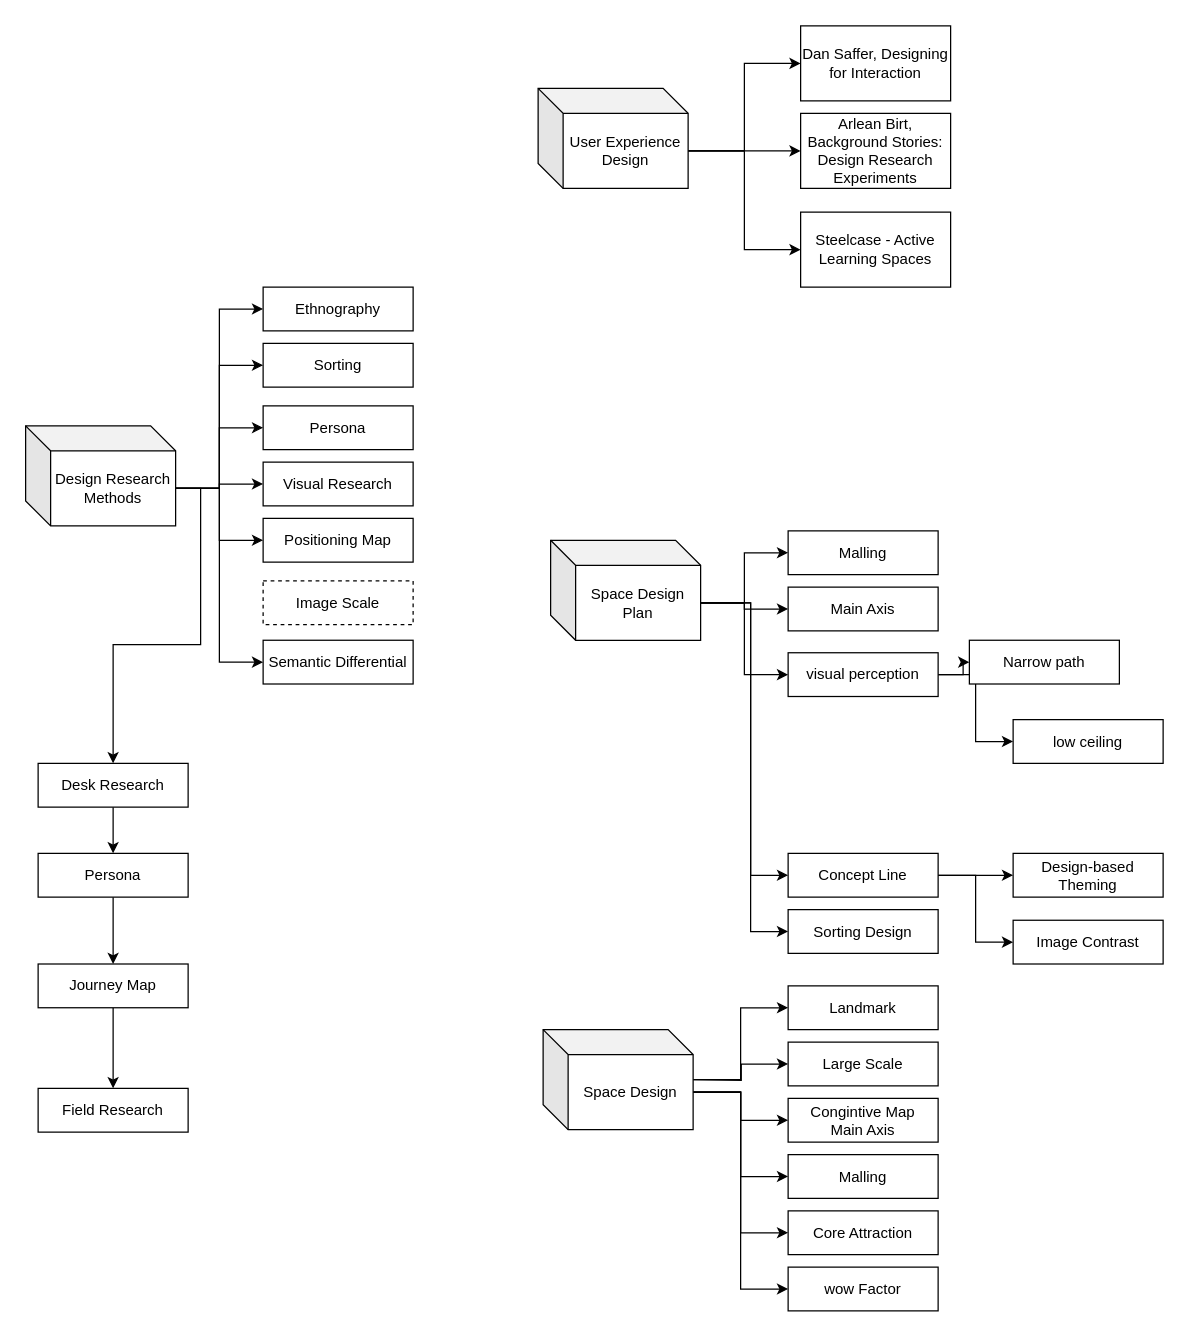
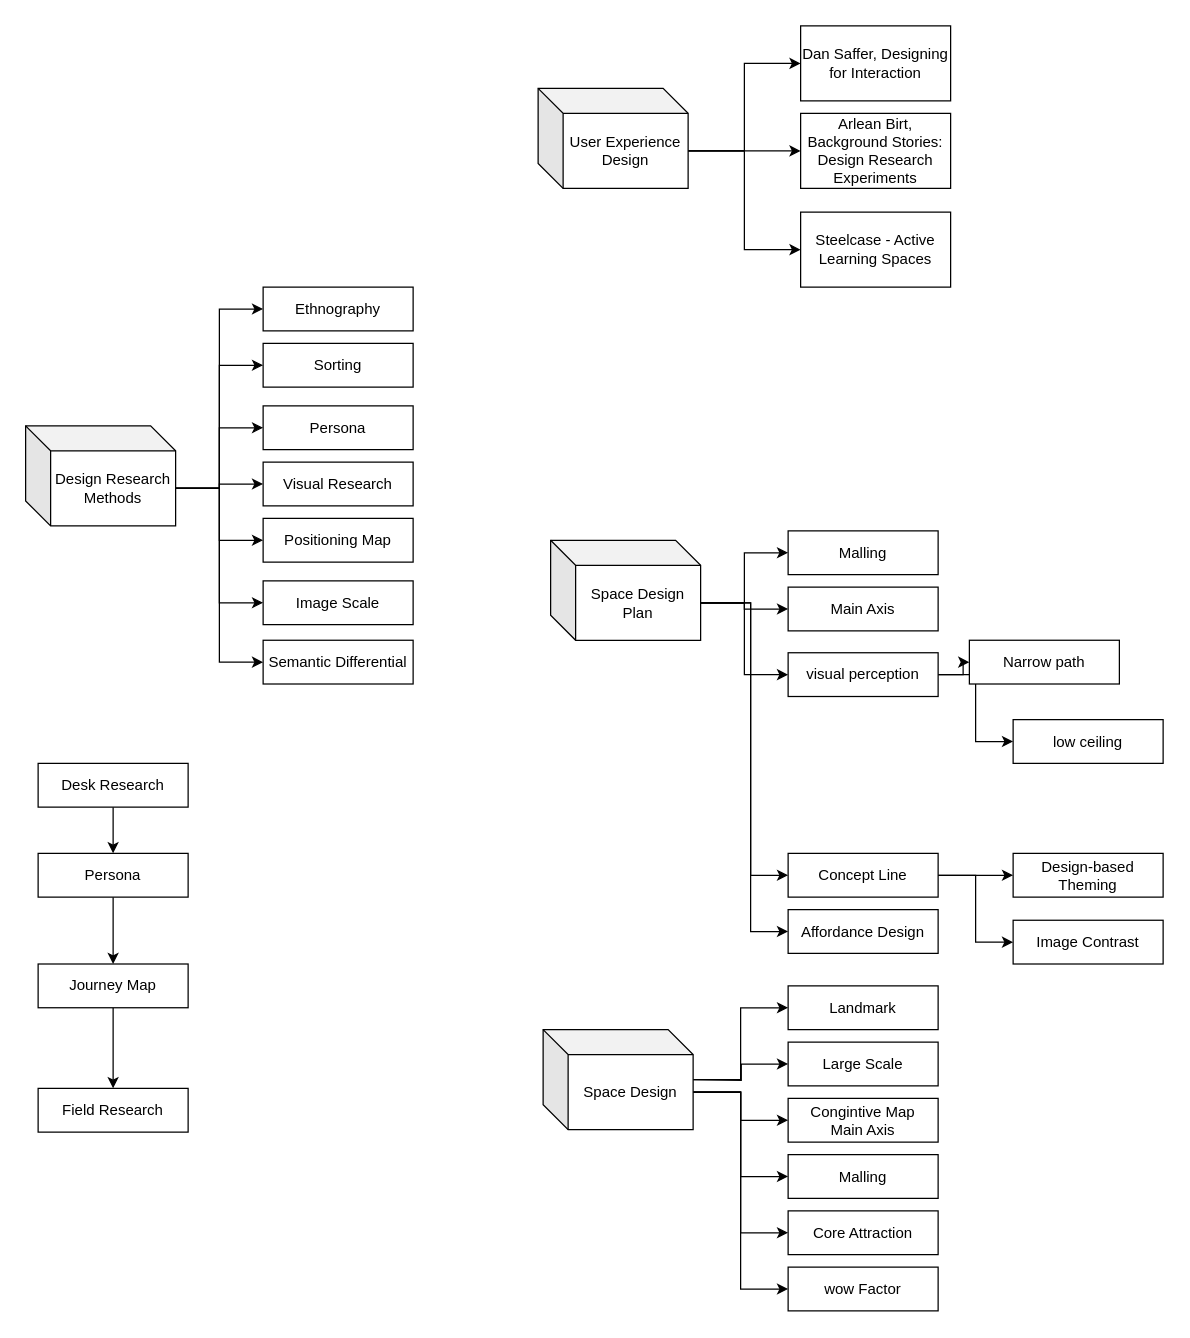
node "Image Scale": style dashed -> solid
edge "Design Research Methods" -> "Desk Research": now "Design Research Methods" -> "Image Scale"
node "Sorting Design": label "Sorting Design" -> "Affordance Design"
